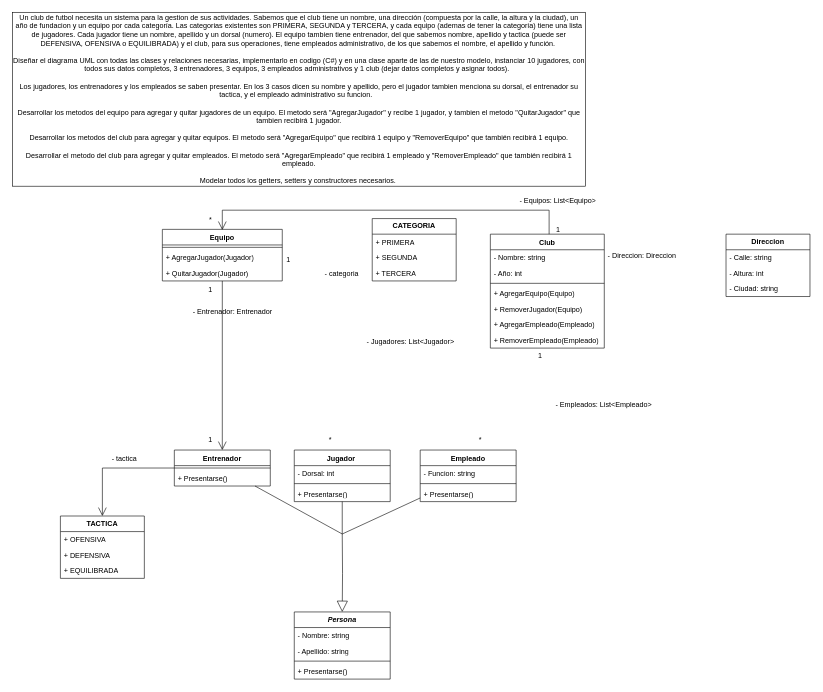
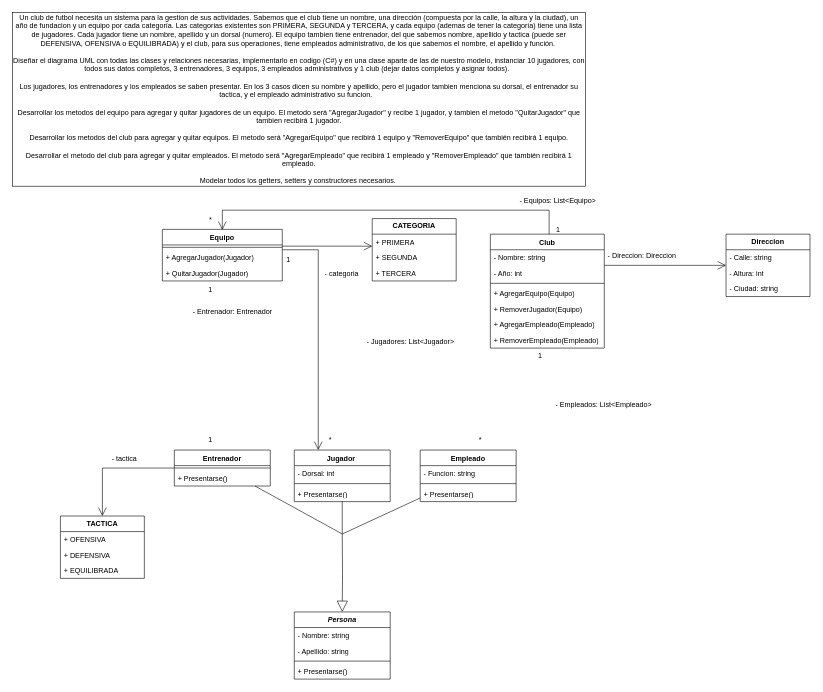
edge "Equipo" -> "CATEGORIA": added
edge "Club" -> "Direccion": added
edge "Equipo" -> "Jugador": added
edge "Equipo" -> "Entrenador": removed
